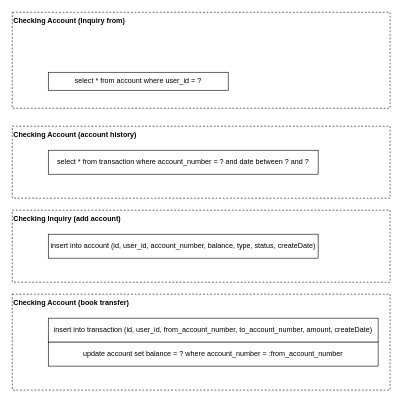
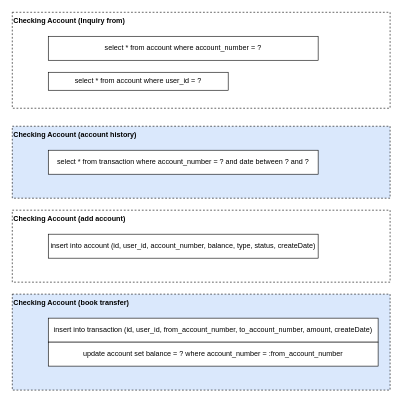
node "select * from account where account_number = ?": added
node "Checking Account (account history)": fillcolor #ffffff -> #dae8fc
node "Checking Inquiry (add account)": label "Checking Inquiry (add account)" -> "Checking Account (add account)"
node "Checking Account (book transfer)": fillcolor #ffffff -> #dae8fc
